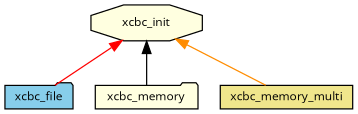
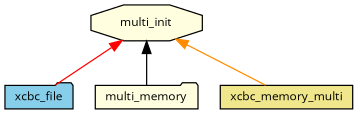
node "xcbc_init": label "xcbc_init" -> "multi_init"
node "xcbc_memory": label "xcbc_memory" -> "multi_memory"
